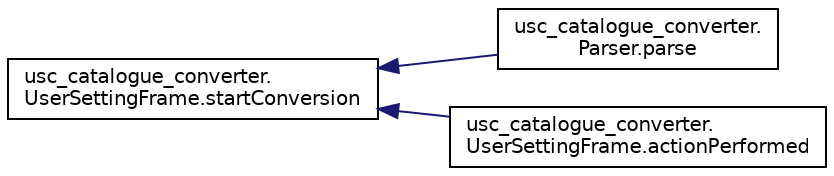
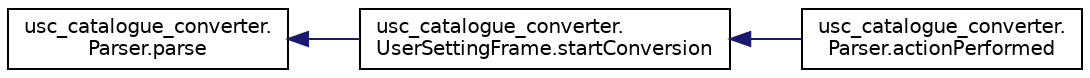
edge "usc_catalogue_converter. Parser.parse" -> "usc_catalogue_converter. UserSettingFrame.startConversion": reversed
node "usc_catalogue_converter. UserSettingFrame.actionPerformed": label "usc_catalogue_converter. UserSettingFrame.actionPerformed" -> "usc_catalogue_converter. Parser.actionPerformed"
